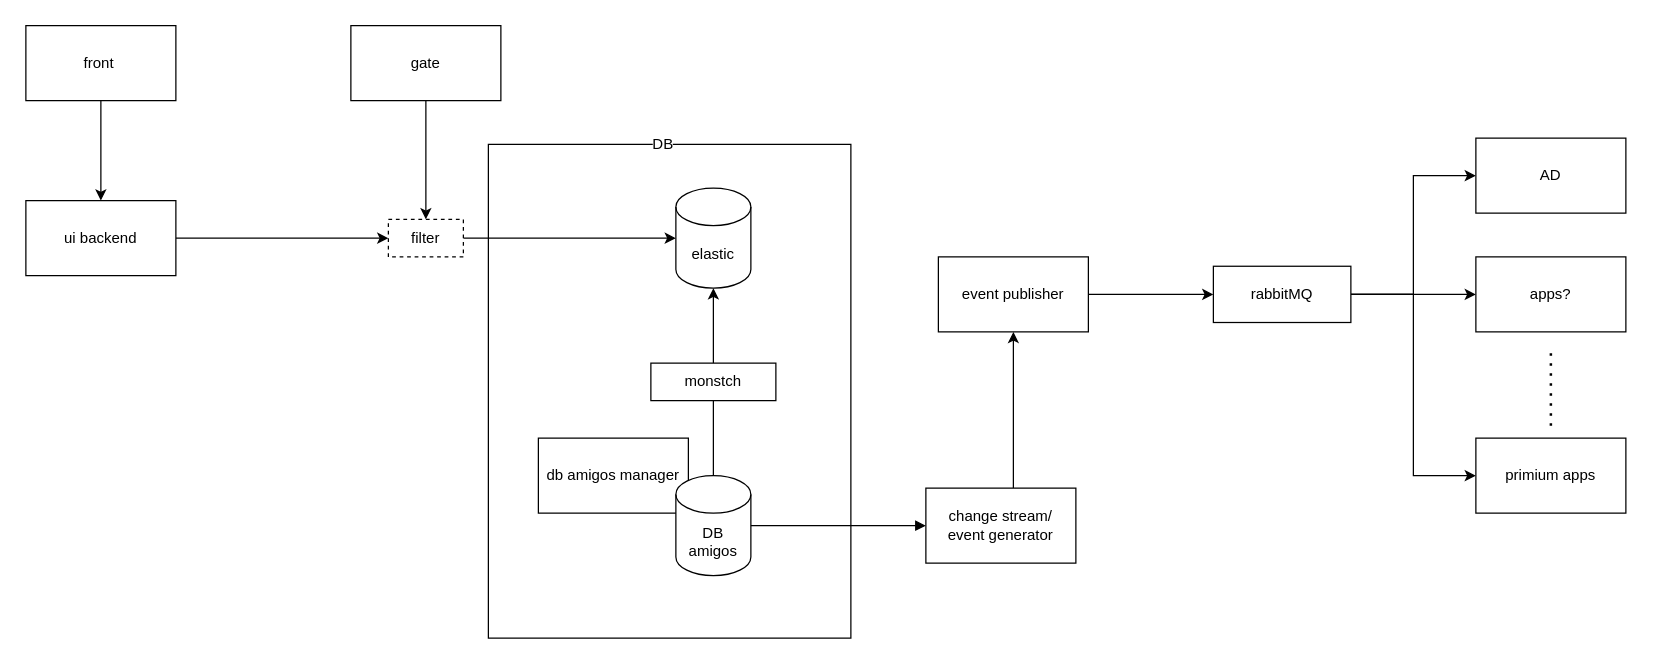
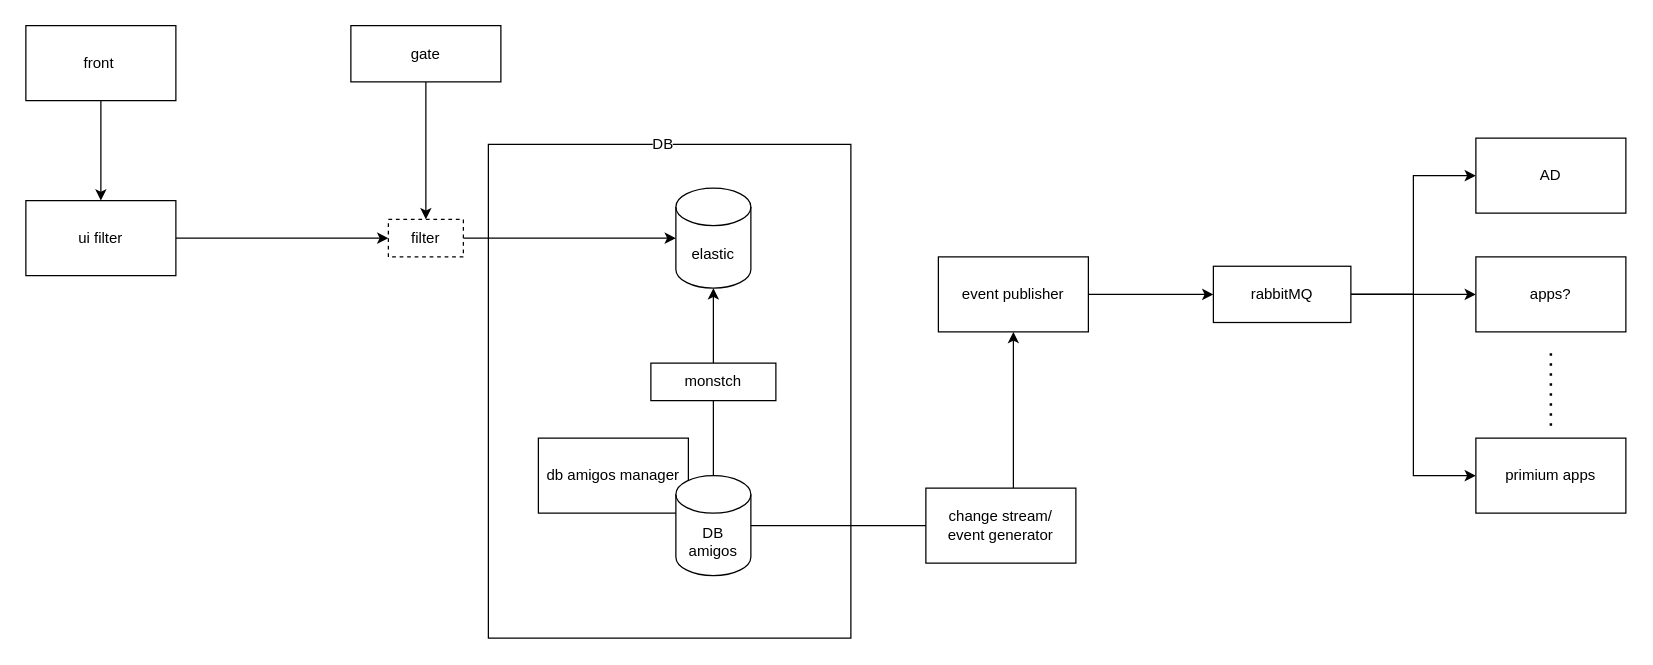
node "gate": size 150x75 -> 150x56
node "ui backend": label "ui backend" -> "ui filter"
edge "DB amigos" -> "change stream/ event generator": arrowhead block -> none
